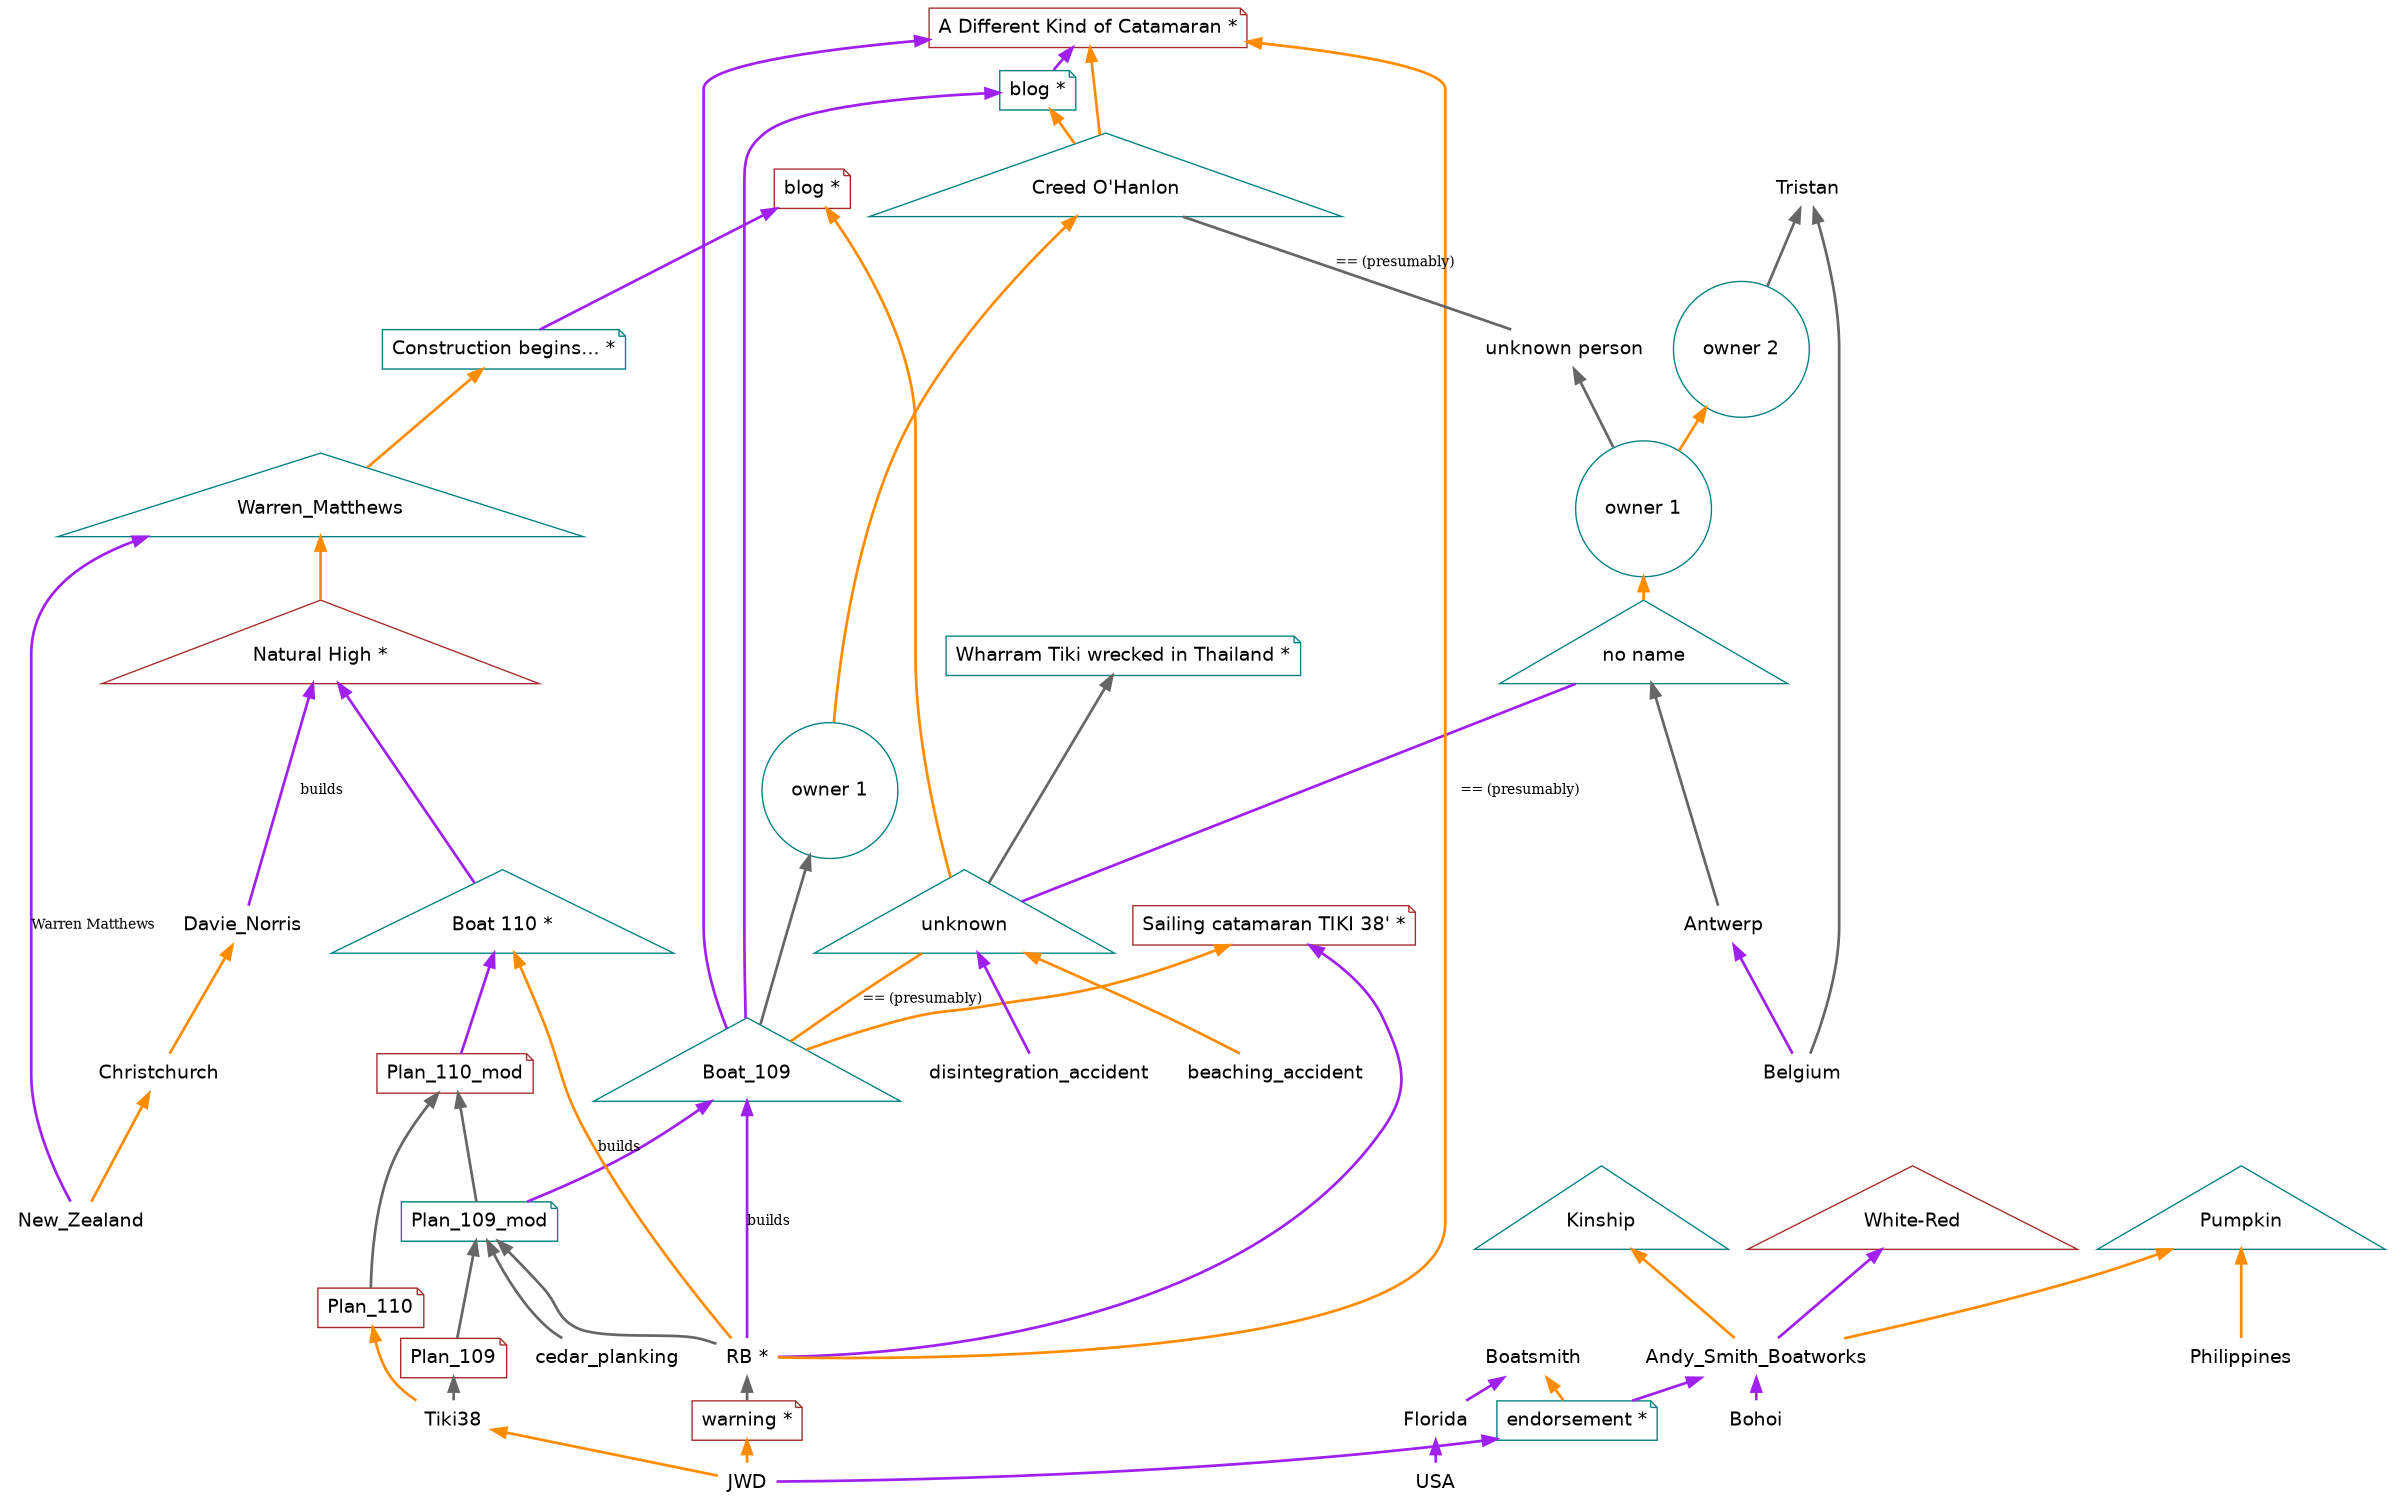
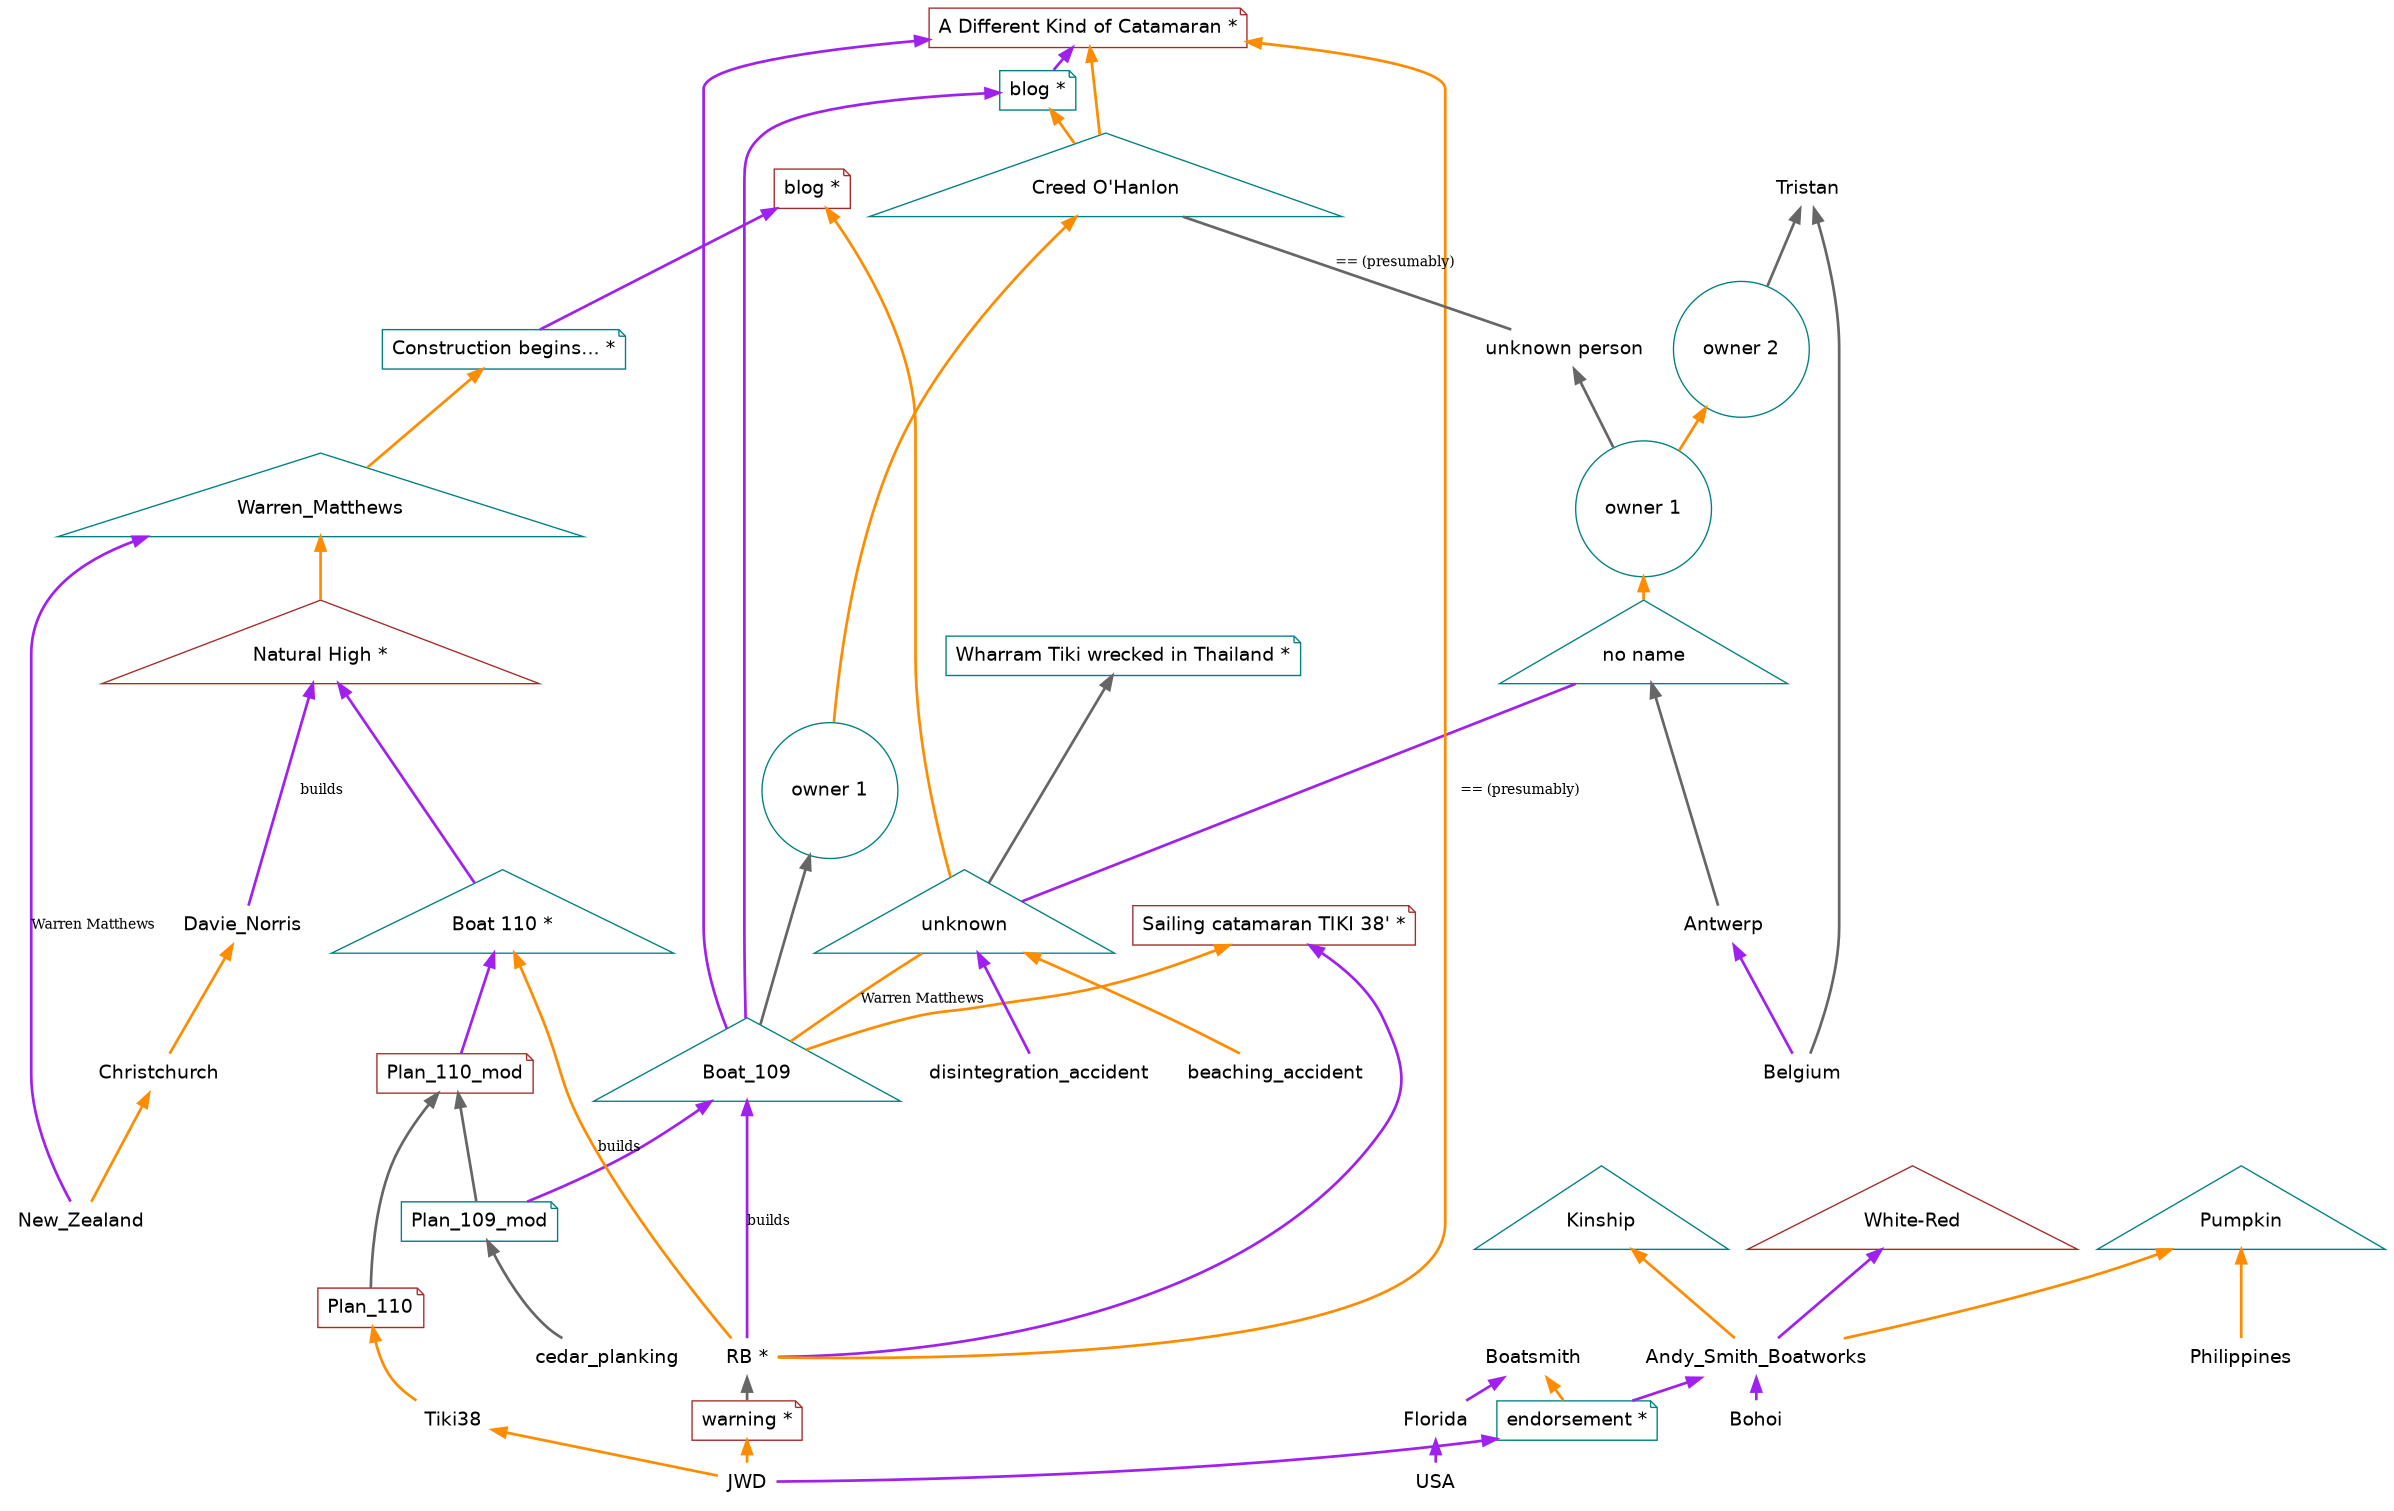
edge "unknown" -- "Boat_109": label "== (presumably)" -> "Warren Matthews"
edge "Plan_109_mod" -- "RB *": removed
node "Plan_109": removed
